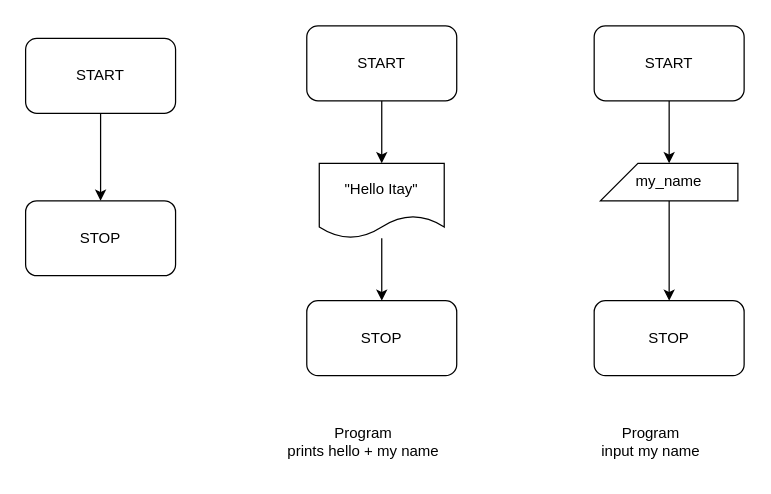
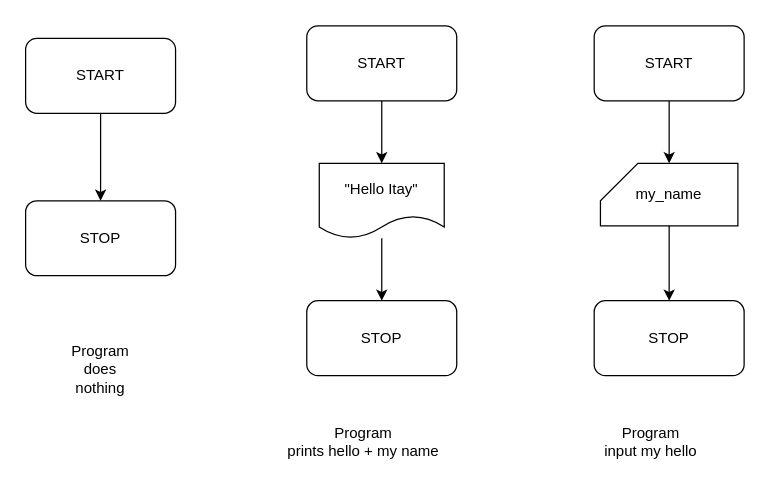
node "my_name": size 138x38 -> 138x63
node "Program does nothing": added
node "Program input my name": label "Program input my name" -> "Program input my hello"
